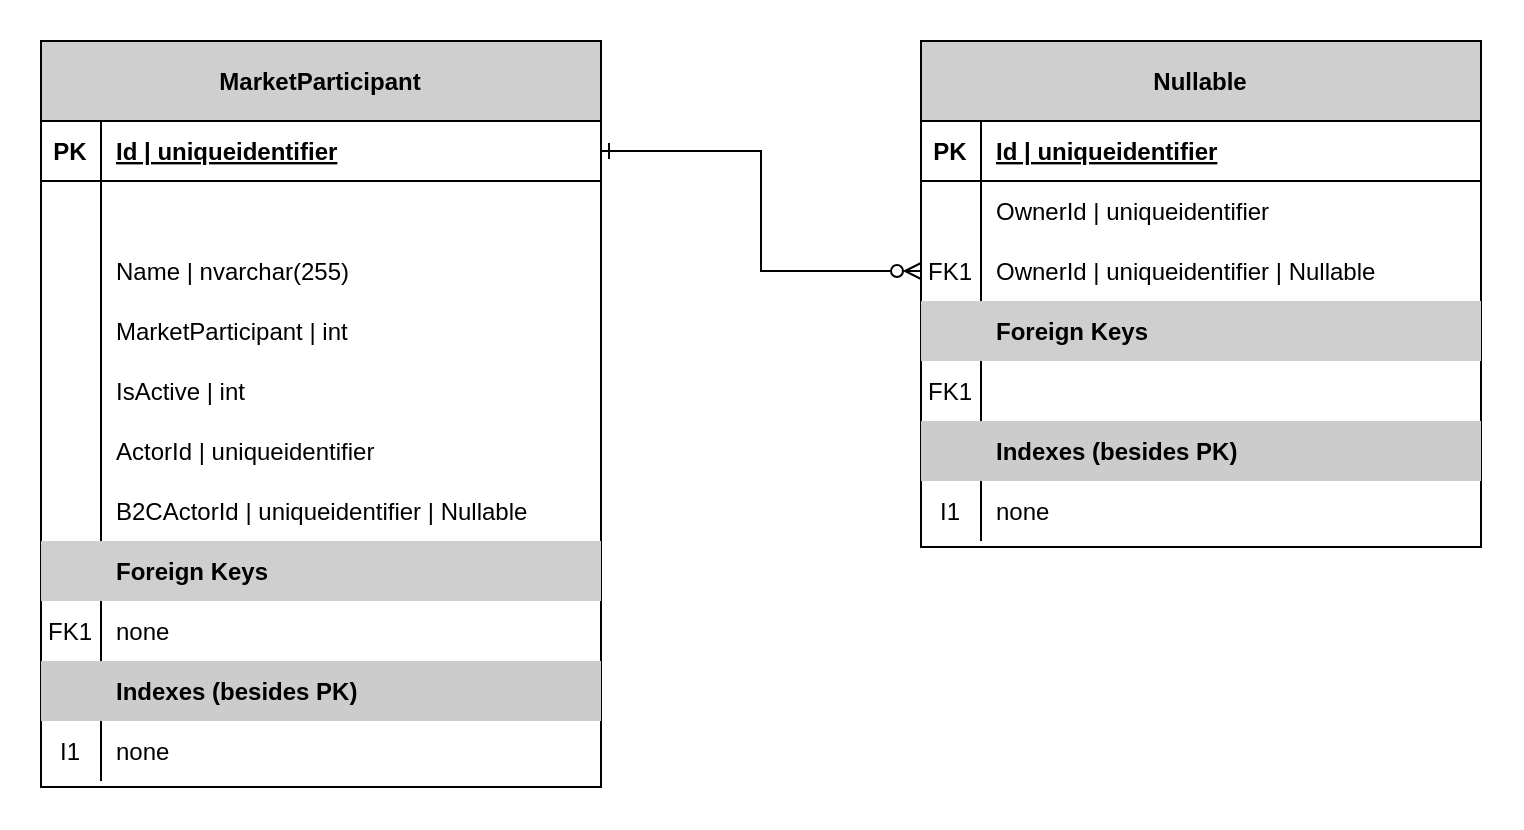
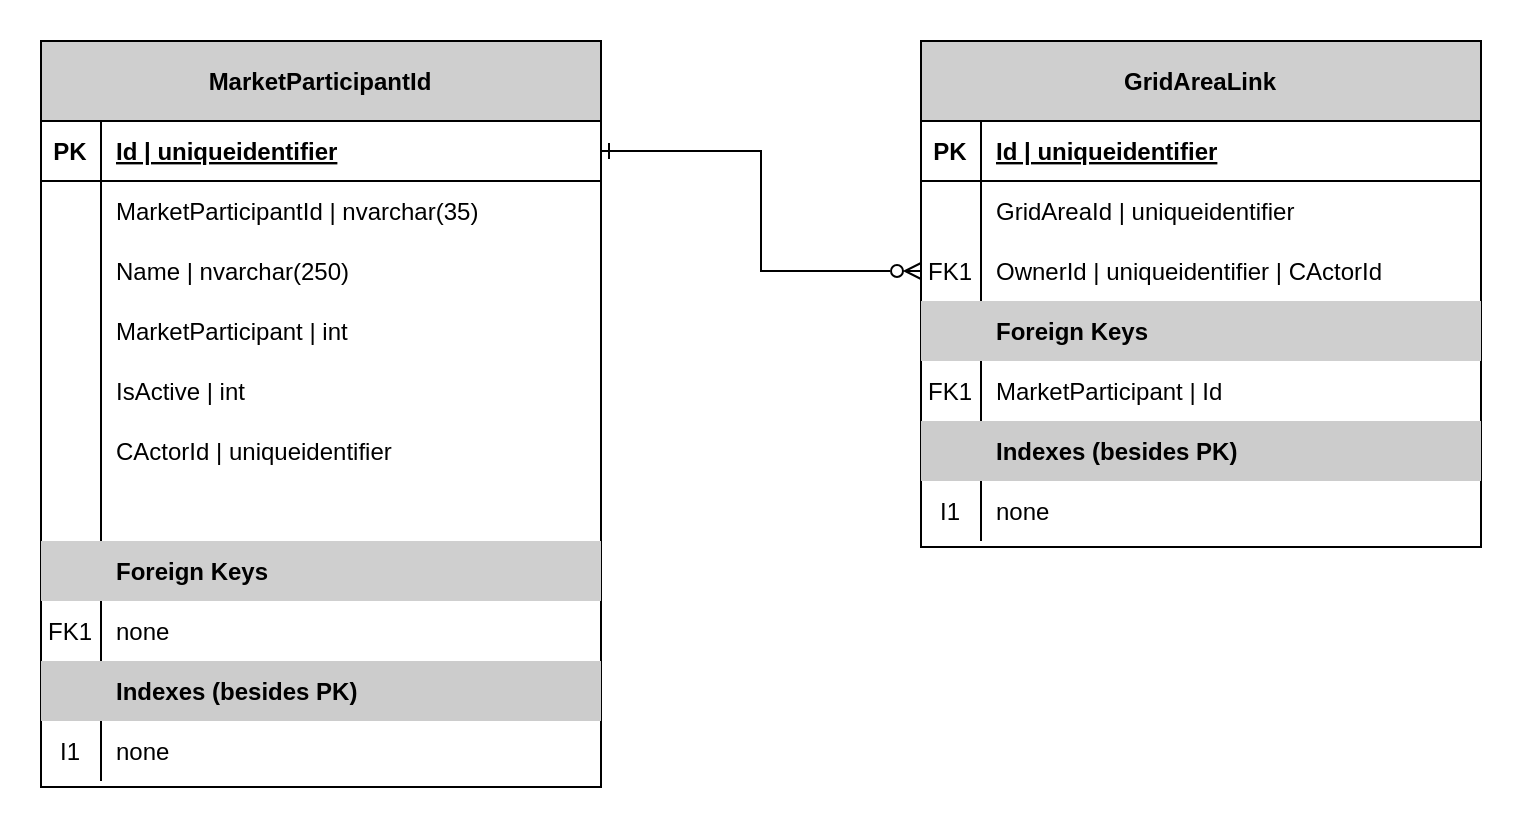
node "MarketParticipant": label "MarketParticipant" -> "MarketParticipantId"
node "Nullable": label "Nullable" -> "GridAreaLink"
node "MarketParticipantId | nvarchar(35)": added
node "OwnerId | uniqueidentifier": label "OwnerId | uniqueidentifier" -> "GridAreaId | uniqueidentifier"
node "Name | nvarchar(255)": label "Name | nvarchar(255)" -> "Name | nvarchar(250)"
node "OwnerId | uniqueidentifier | Nullable": label "OwnerId | uniqueidentifier | Nullable" -> "OwnerId | uniqueidentifier | CActorId"
node "MarketParticipant | Id": added
node "ActorId | uniqueidentifier": label "ActorId | uniqueidentifier" -> "CActorId | uniqueidentifier"
node "B2CActorId | uniqueidentifier | Nullable": removed
